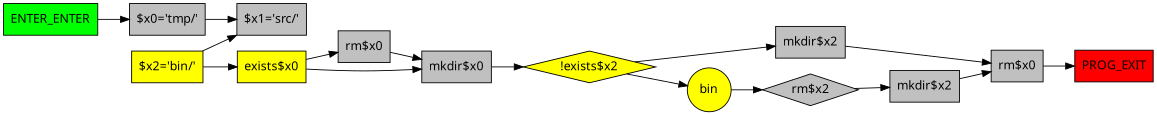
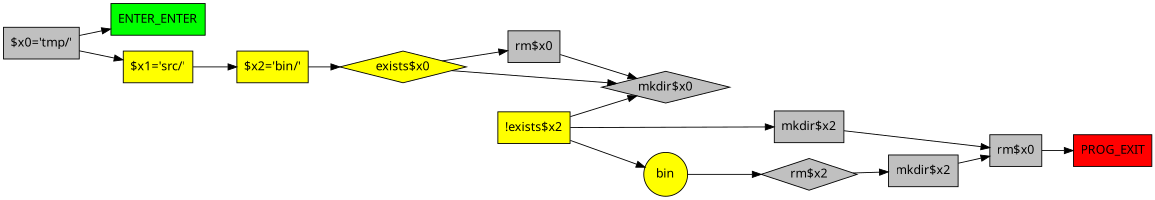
edge "ENTER_ENTER" -> "$x0='tmp/'": reversed
node "$x1='src/'": fillcolor gray -> yellow
edge "$x2='bin/'" -> "$x1='src/'": reversed
node "exists$x0": shape box -> diamond
node "mkdir$x0": shape box -> diamond
edge "mkdir$x0" -> "!exists$x2": reversed
node "!exists$x2": shape diamond -> box
